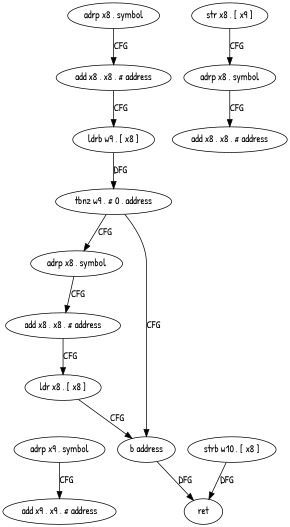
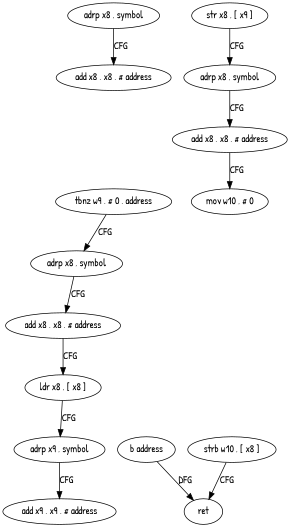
node "ldrb w9 , [ x8 ]": removed
node "mov w10 , # 0": added
edge "tbnz w9 , # 0 , address" -> "b address": removed, label "CFG"
edge "ldr x8 , [ x8 ]" -> "b address": now "ldr x8 , [ x8 ]" -> "adrp x9 , symbol"
edge "strb w10 , [ x8 ]" -> "ret": label "DFG" -> "CFG"
